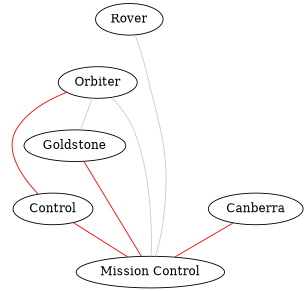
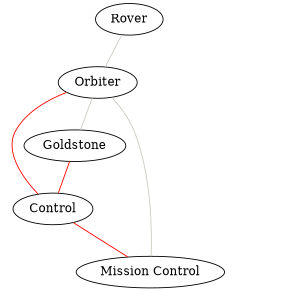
edge "Rover" -- "Mission Control": now "Rover" -- "Orbiter"
edge "Goldstone" -- "Mission Control": now "Goldstone" -- "Control"
node "Canberra": removed
